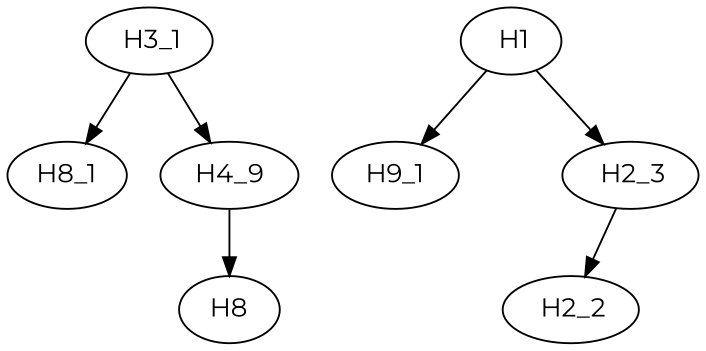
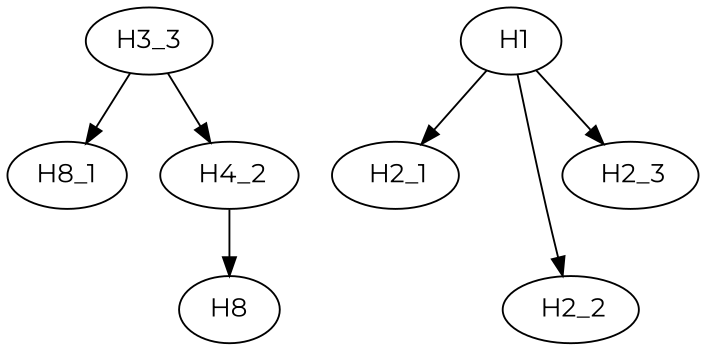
node "H3_1": label "H3_1" -> "H3_3"
node "H4_9": label "H4_9" -> "H4_2"
node "H9_1": label "H9_1" -> "H2_1"
edge "H2_3" -> "H2_2": now "H1" -> "H2_2"
